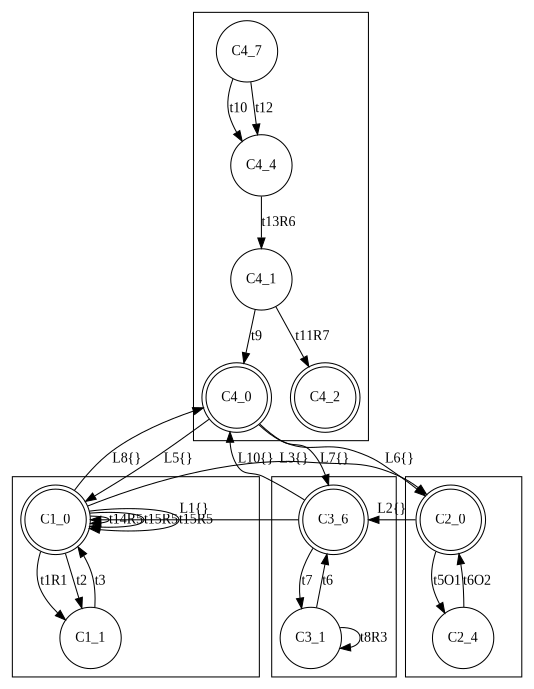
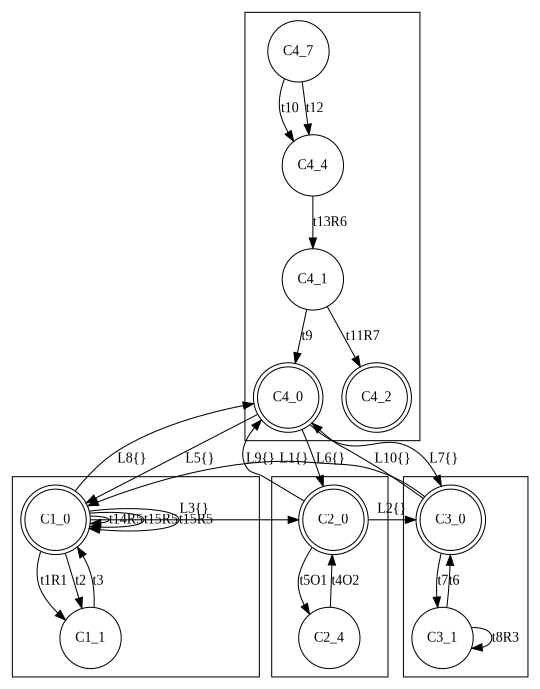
edge "C2_0" -> "C4_0": added, label "L9{}"
node "C3_6": label "C3_6" -> "C3_0"
edge "C2_4" -> "C2_0": label "t6O2" -> "t4O2"
